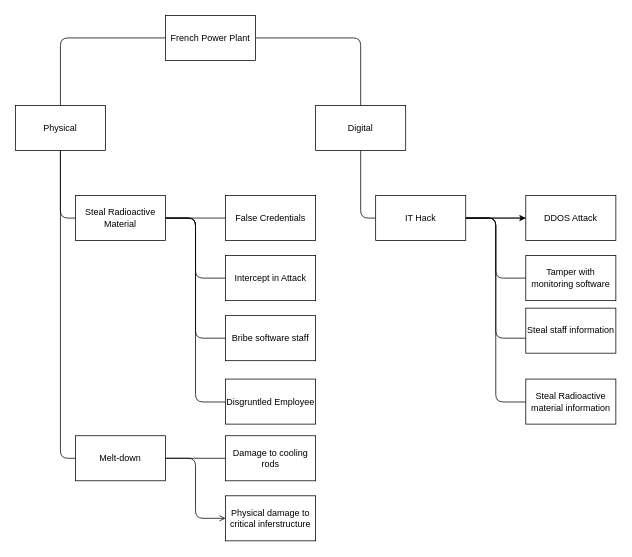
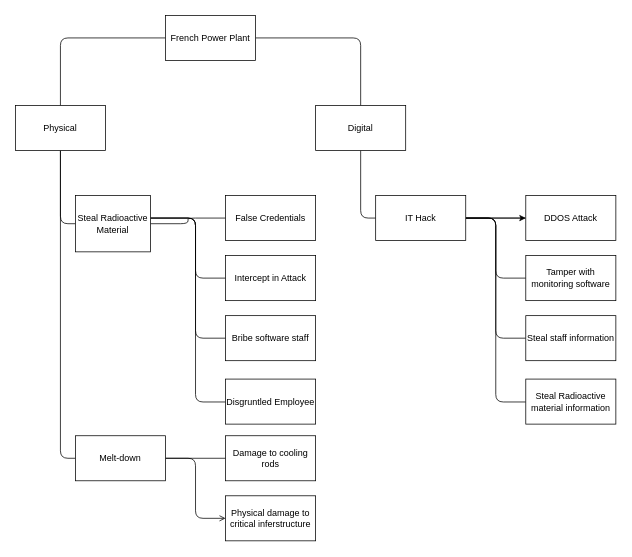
node "Steal Radioactive Material": size 90x45 -> 75x56
node "Steal staff information": moved (570, 330) -> (570, 338)
